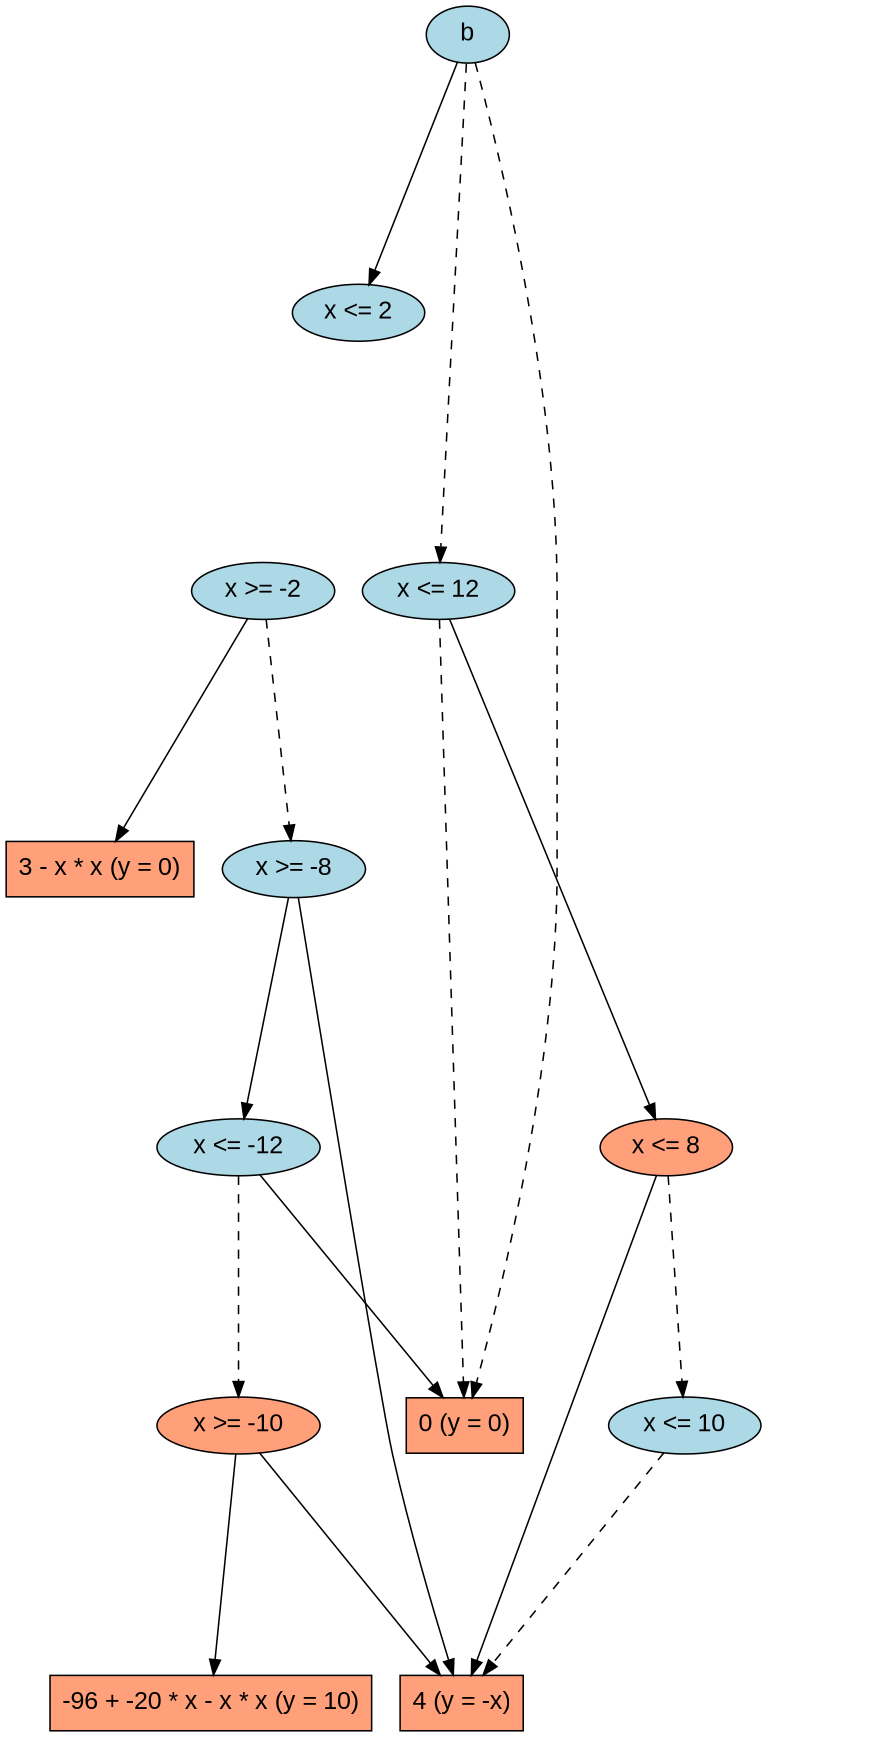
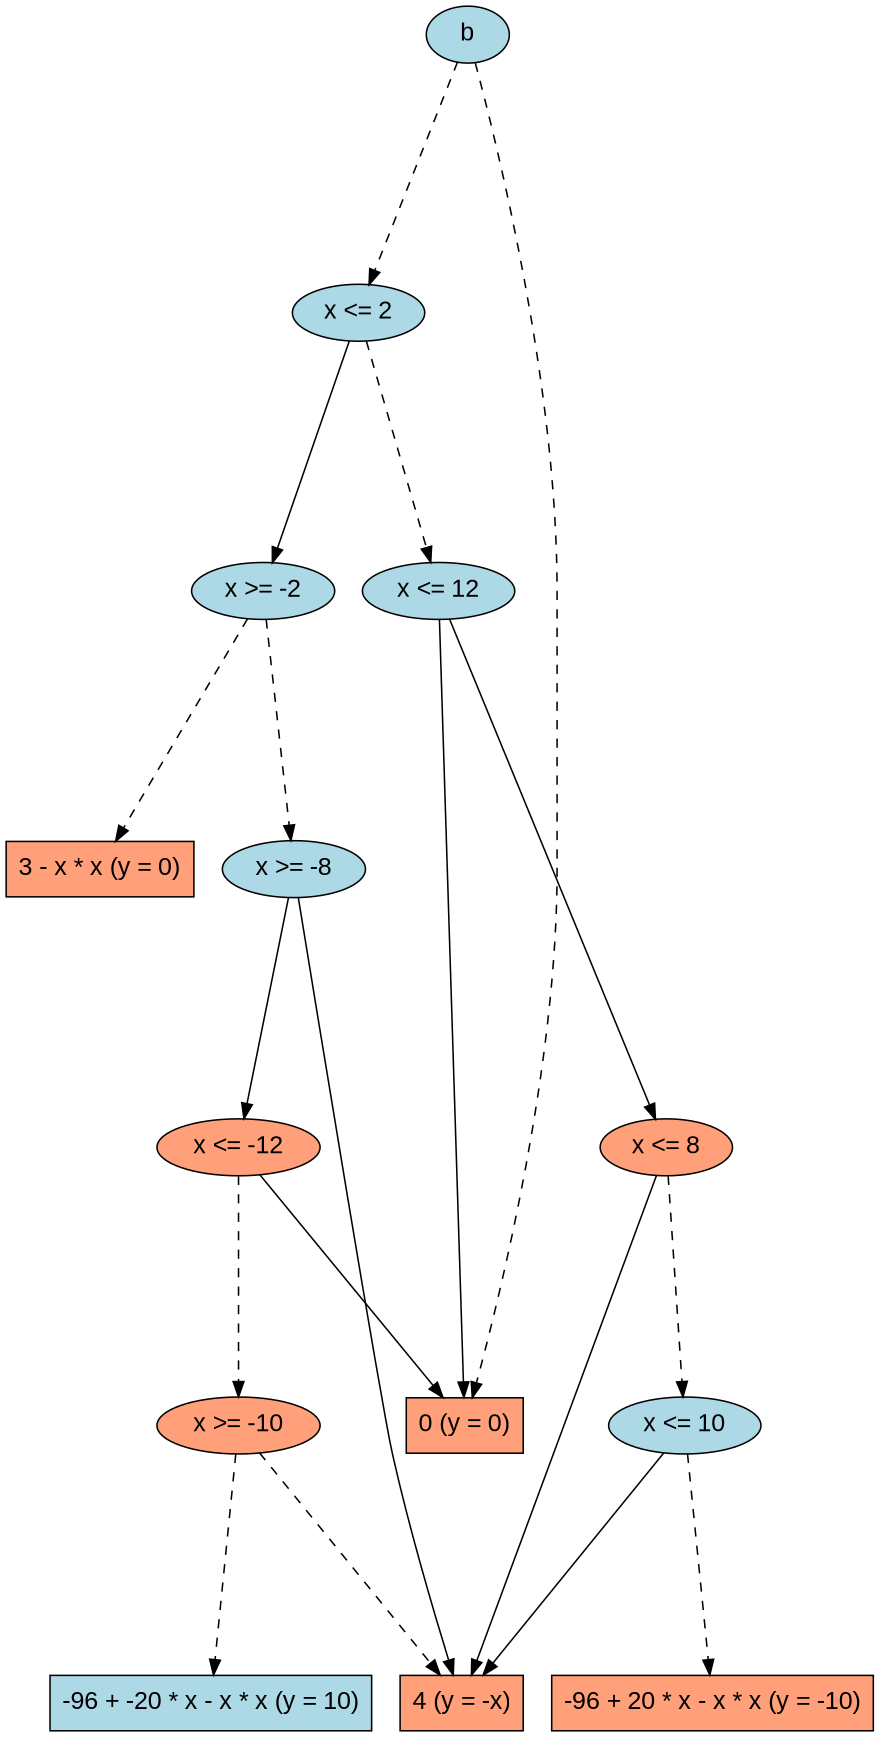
edge "b" -> "x <= 2": style solid -> dashed
edge "b" -> "x <= 12": now "x <= 2" -> "x <= 12"
edge "x <= 2" -> "x >= -2": added
edge "x >= -2" -> "3 - x * x (y = 0)": style solid -> dashed
edge "x <= 12" -> "0 (y = 0)": style dashed -> solid
node "x <= -12": fillcolor lightblue -> lightsalmon
edge "x >= -10" -> "-96 + -20 * x - x * x (y = 10)": style solid -> dashed
edge "x >= -10" -> "4 (y = -x)": style solid -> dashed
edge "x <= 10" -> "4 (y = -x)": style dashed -> solid
node "-96 + -20 * x - x * x (y = 10)": fillcolor lightsalmon -> lightblue
node "-96 + 20 * x - x * x (y = -10)": added
